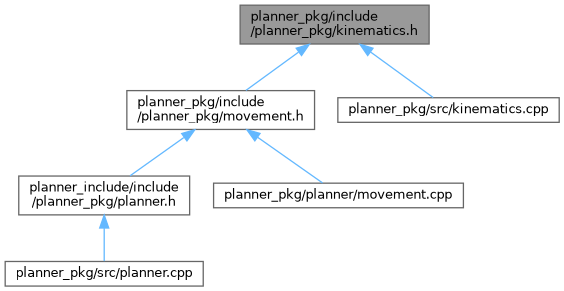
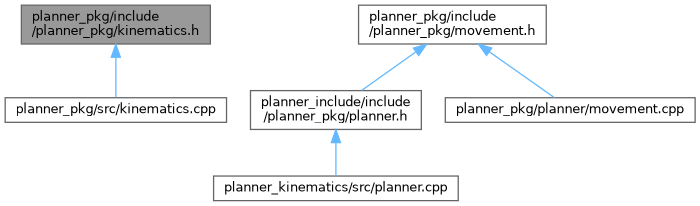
edge "planner_pkg/include /planner_pkg/movement.h" -> "planner_pkg/include /planner_pkg/kinematics.h": removed
node "planner_pkg/src/planner.cpp": label "planner_pkg/src/planner.cpp" -> "planner_kinematics/src/planner.cpp"
